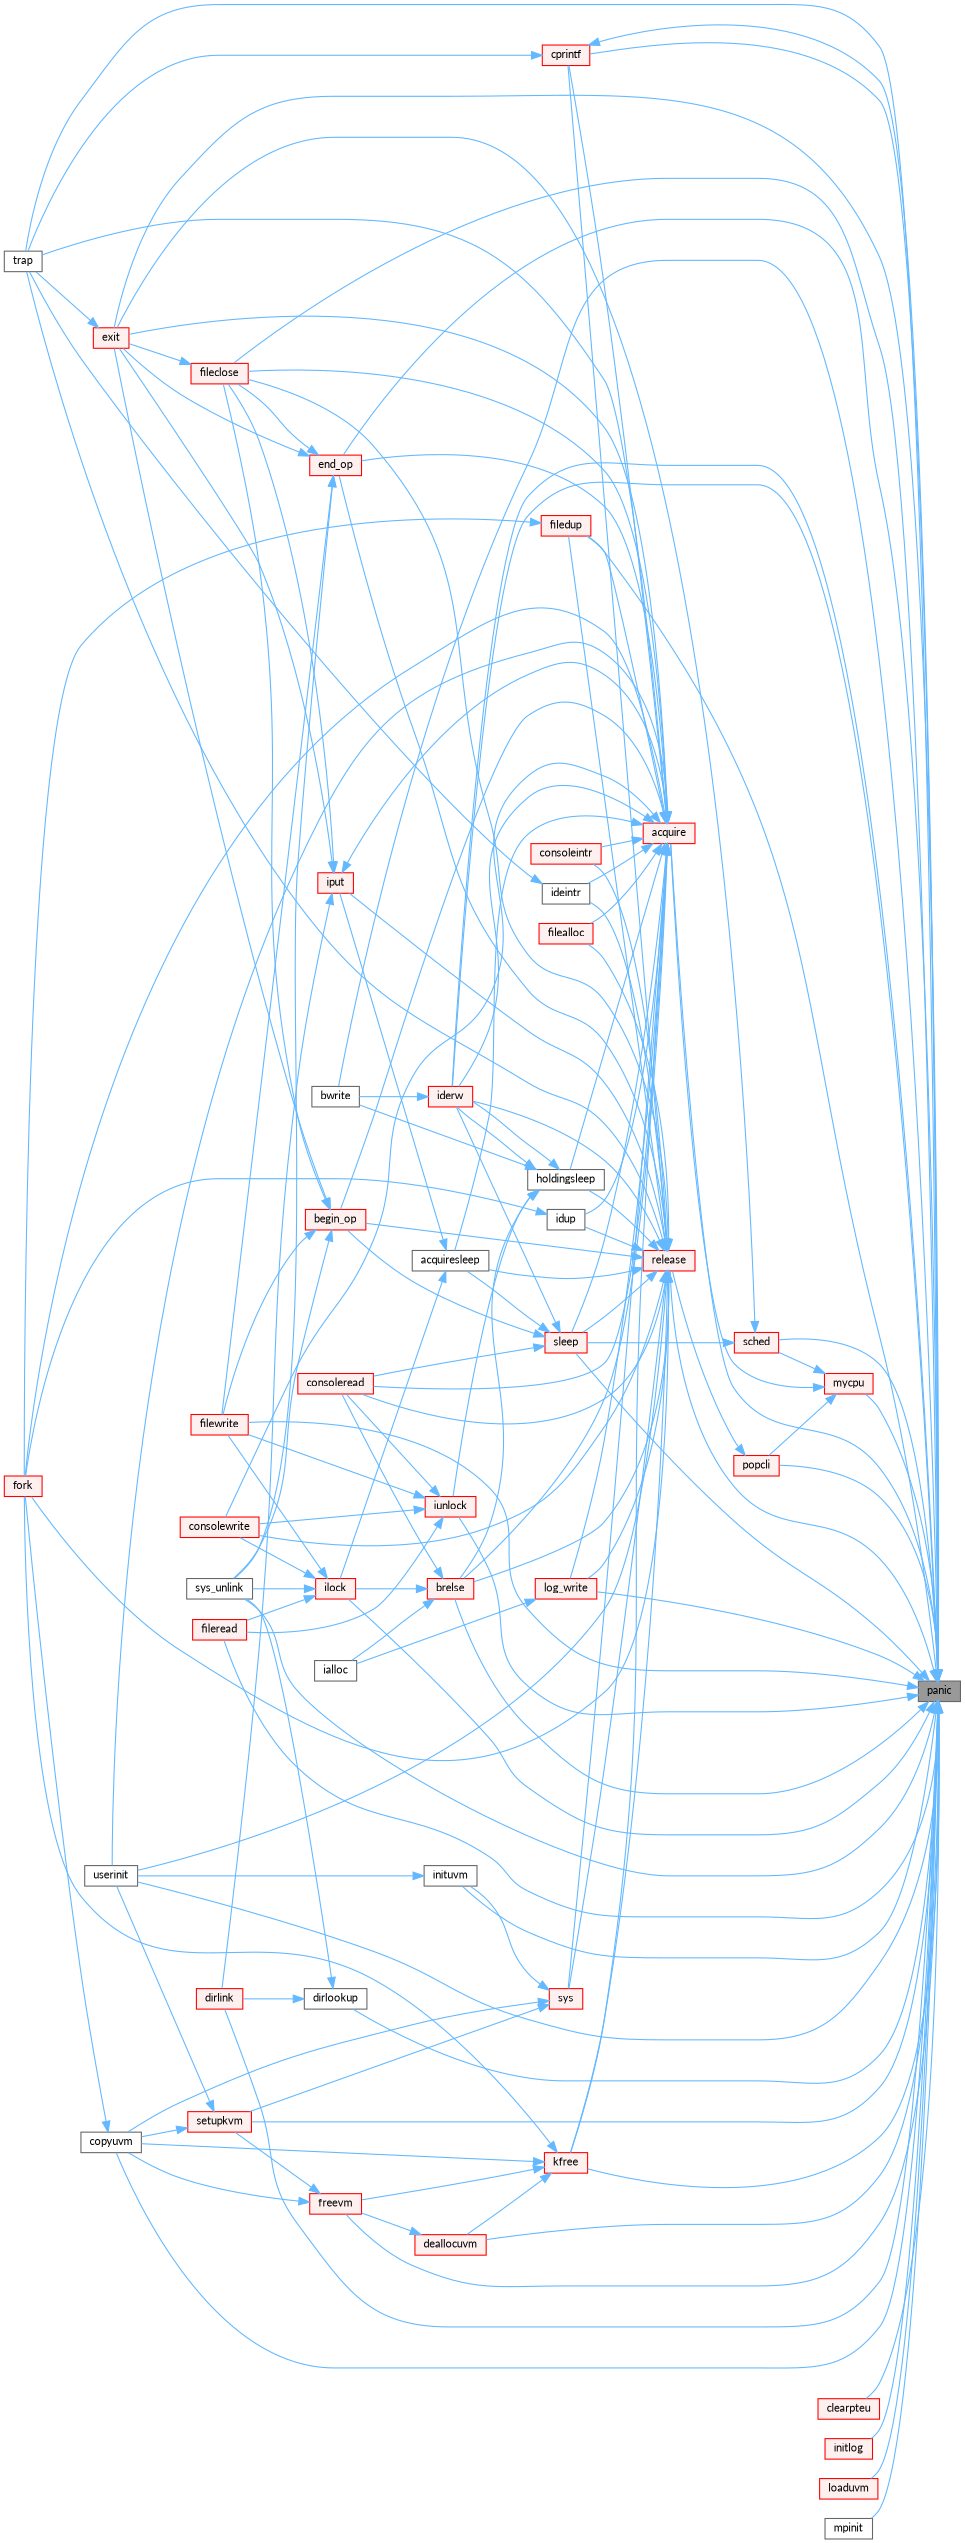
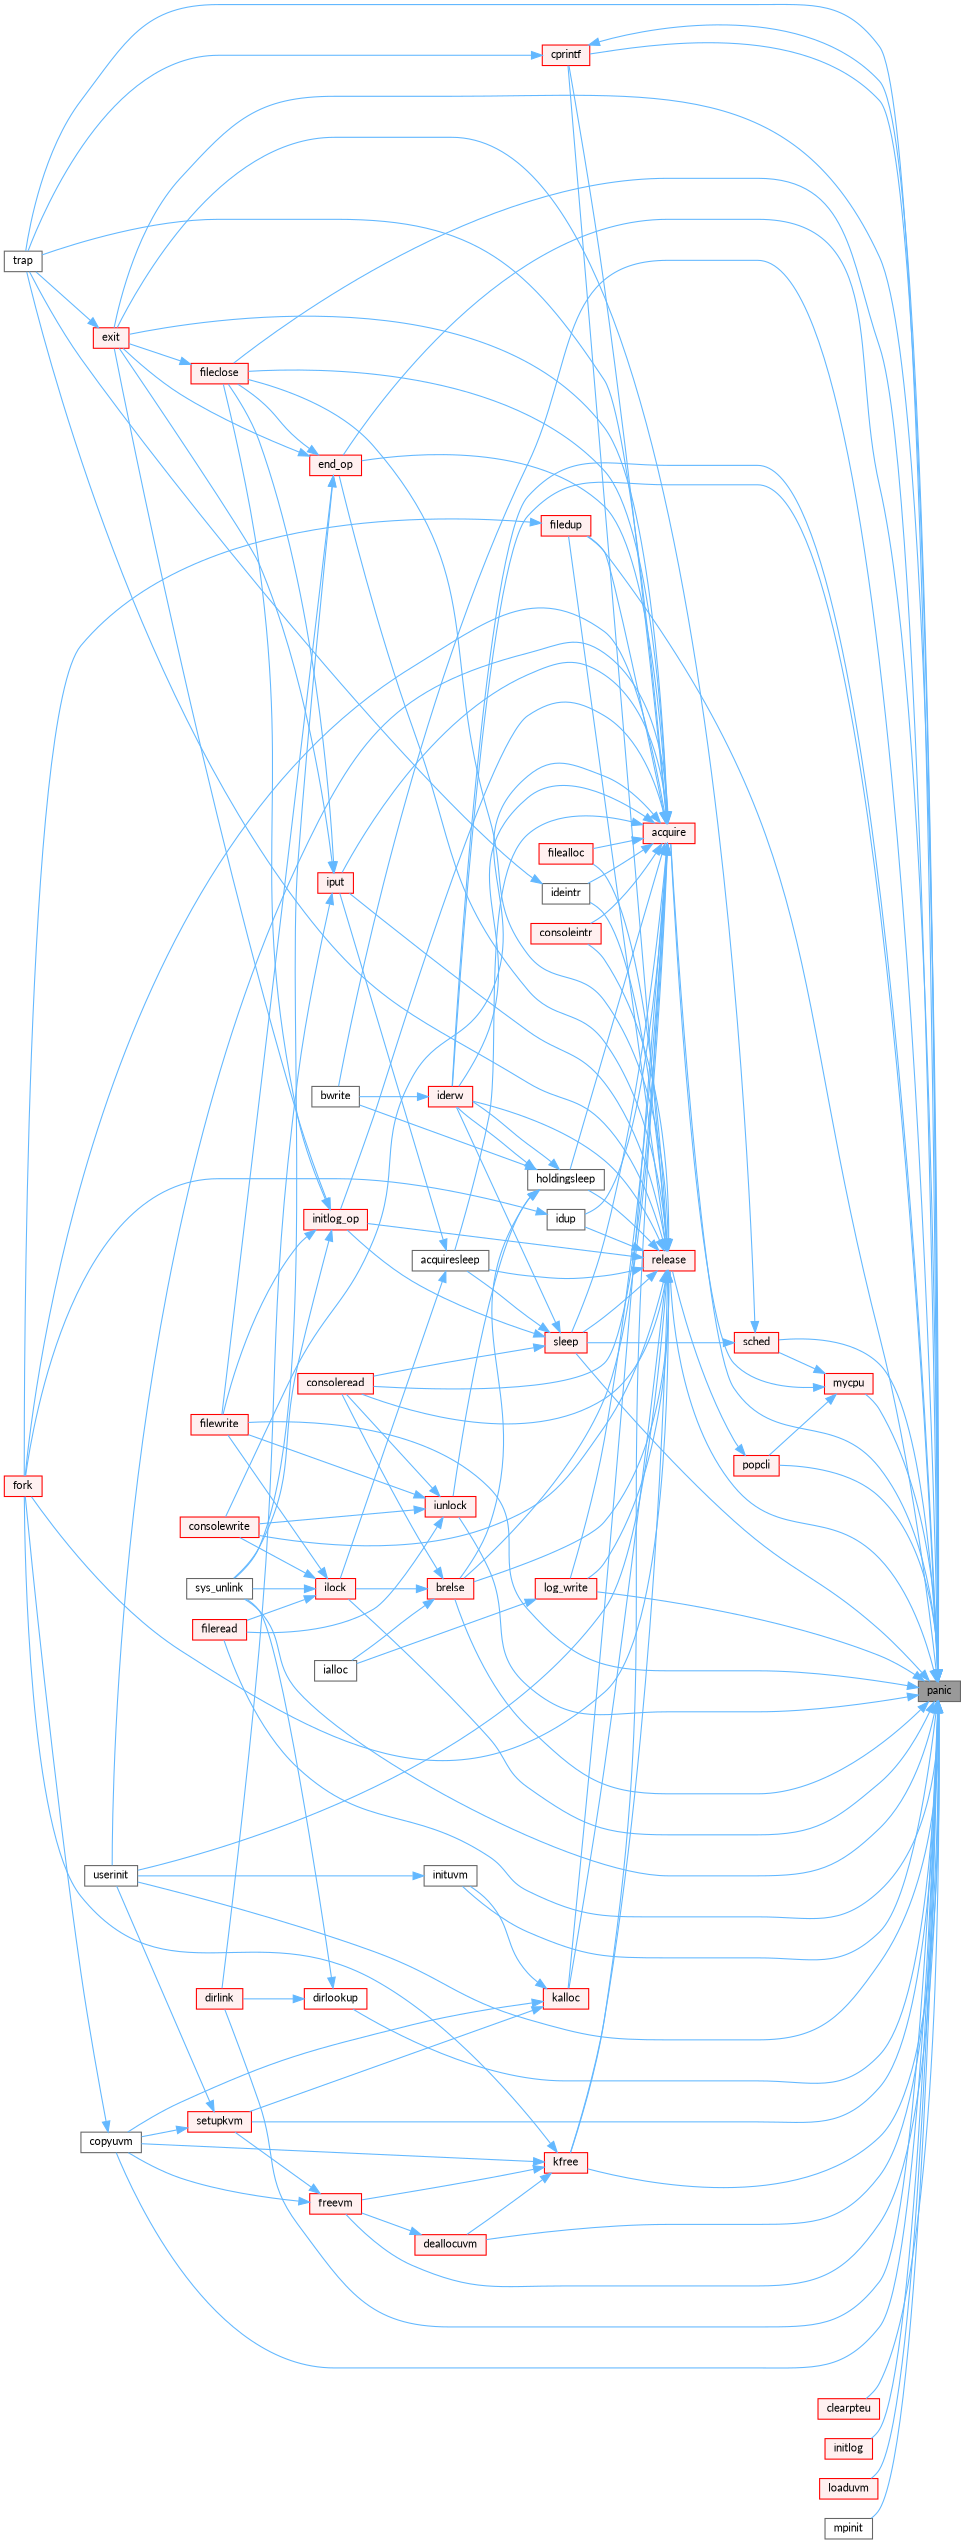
edge "acquire" -> "iput": reversed
node "begin_op": label "begin_op" -> "initlog_op"
node "dirlookup": color grey40 -> red
node "sys": label "sys" -> "kalloc"
